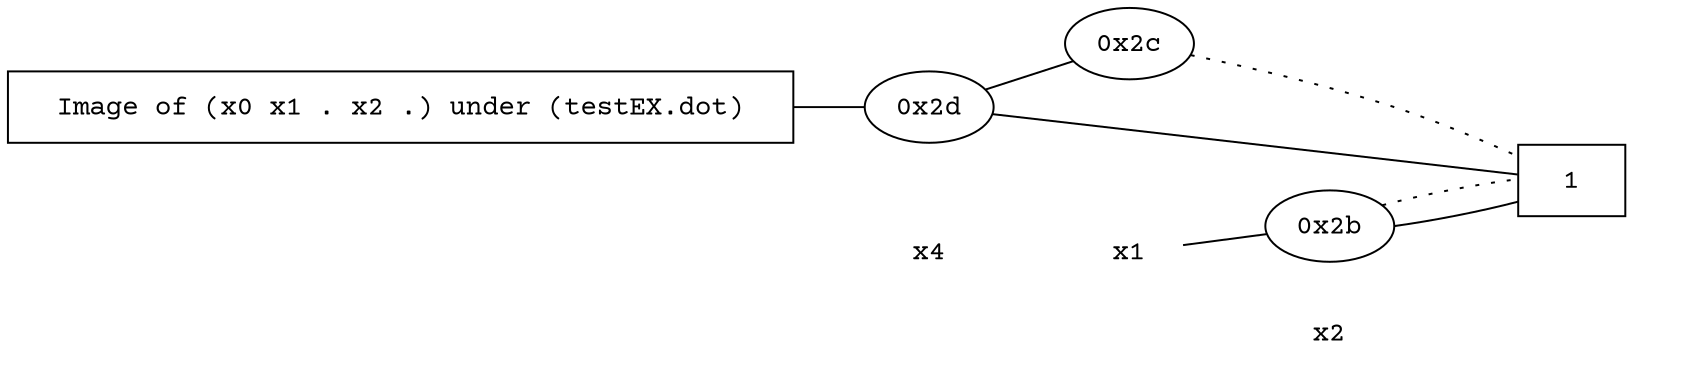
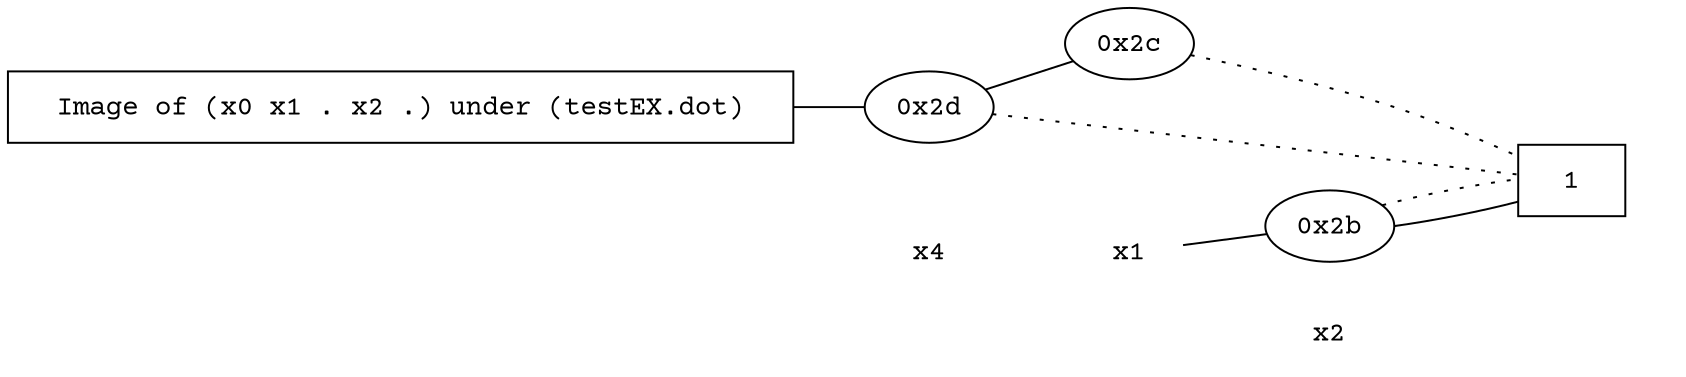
edge "0x2d" -- "1": style solid -> dotted
